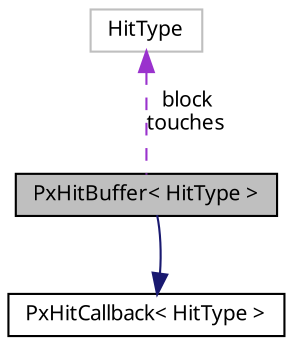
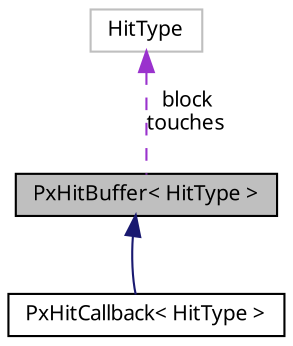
edge "PxHitBuffer< HitType >" -> "PxHitCallback< HitType >": reversed
